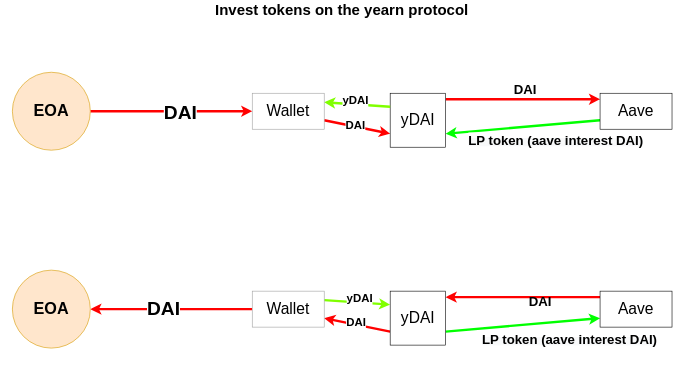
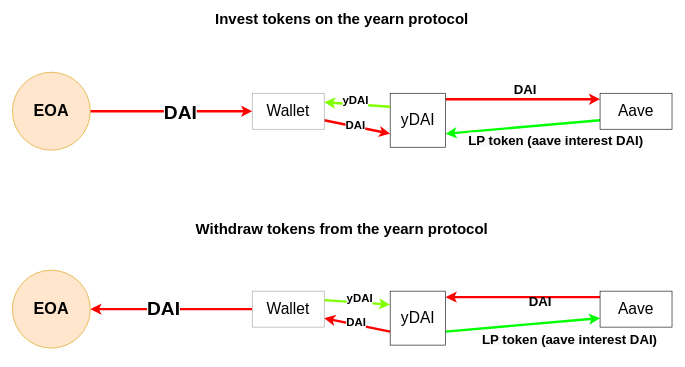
node "Invest tokens on the yearn protocol": moved (342, 9) -> (342, 18)
node "Withdraw tokens from the yearn protocol": added
